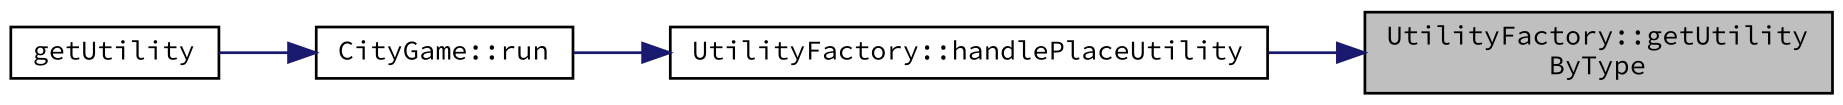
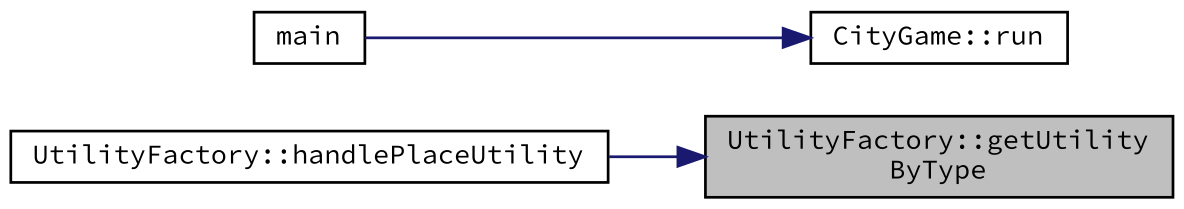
node "getUtility": label "getUtility" -> "main"
edge "CityGame::run" -> "UtilityFactory::handlePlaceUtility": removed
